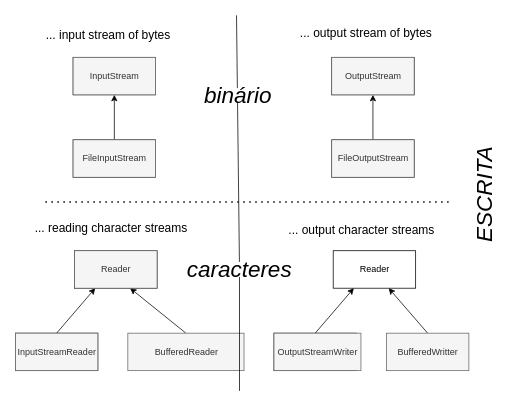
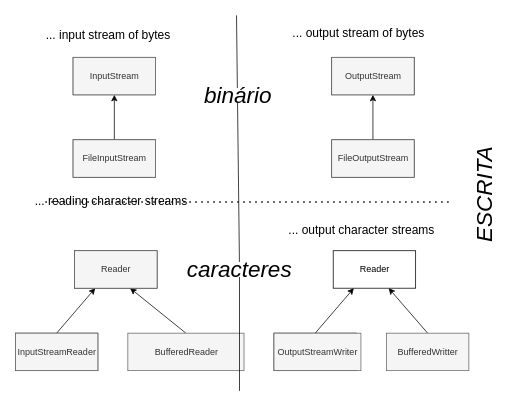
node "... output stream of bytes": moved (366, 33) -> (359, 33)
node "... reading character streams": moved (111, 228) -> (111, 201)
